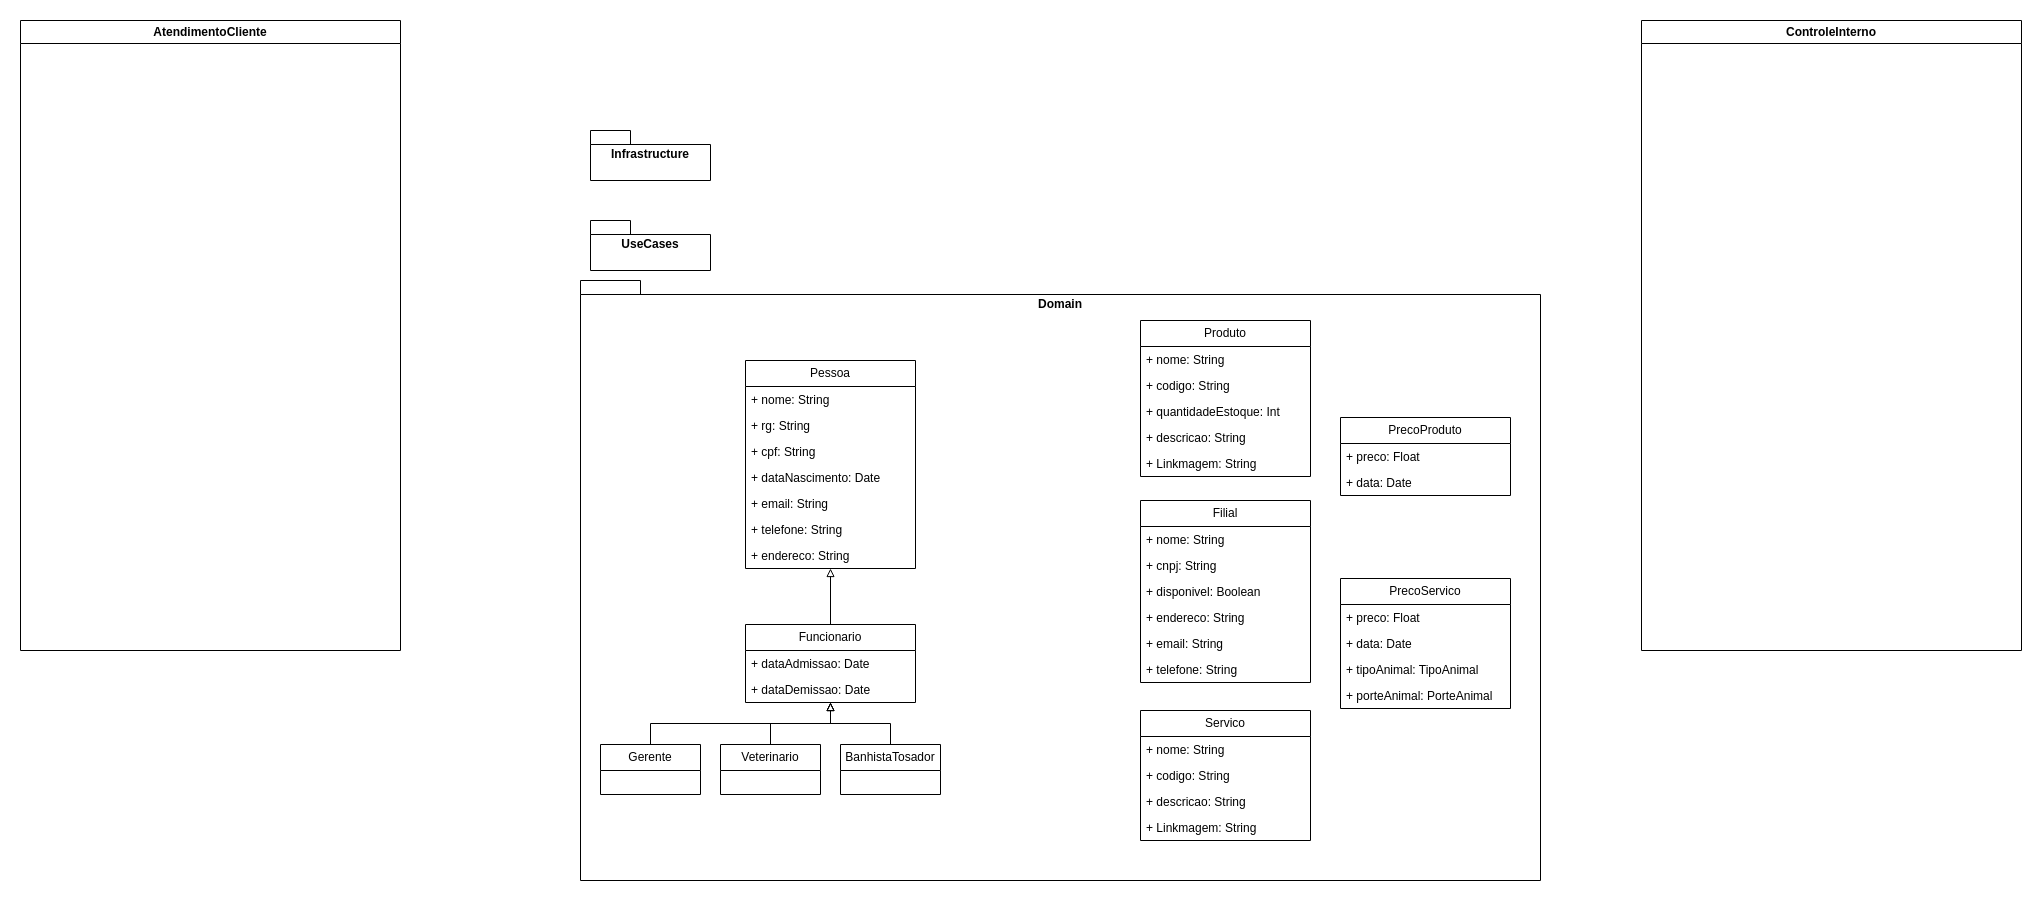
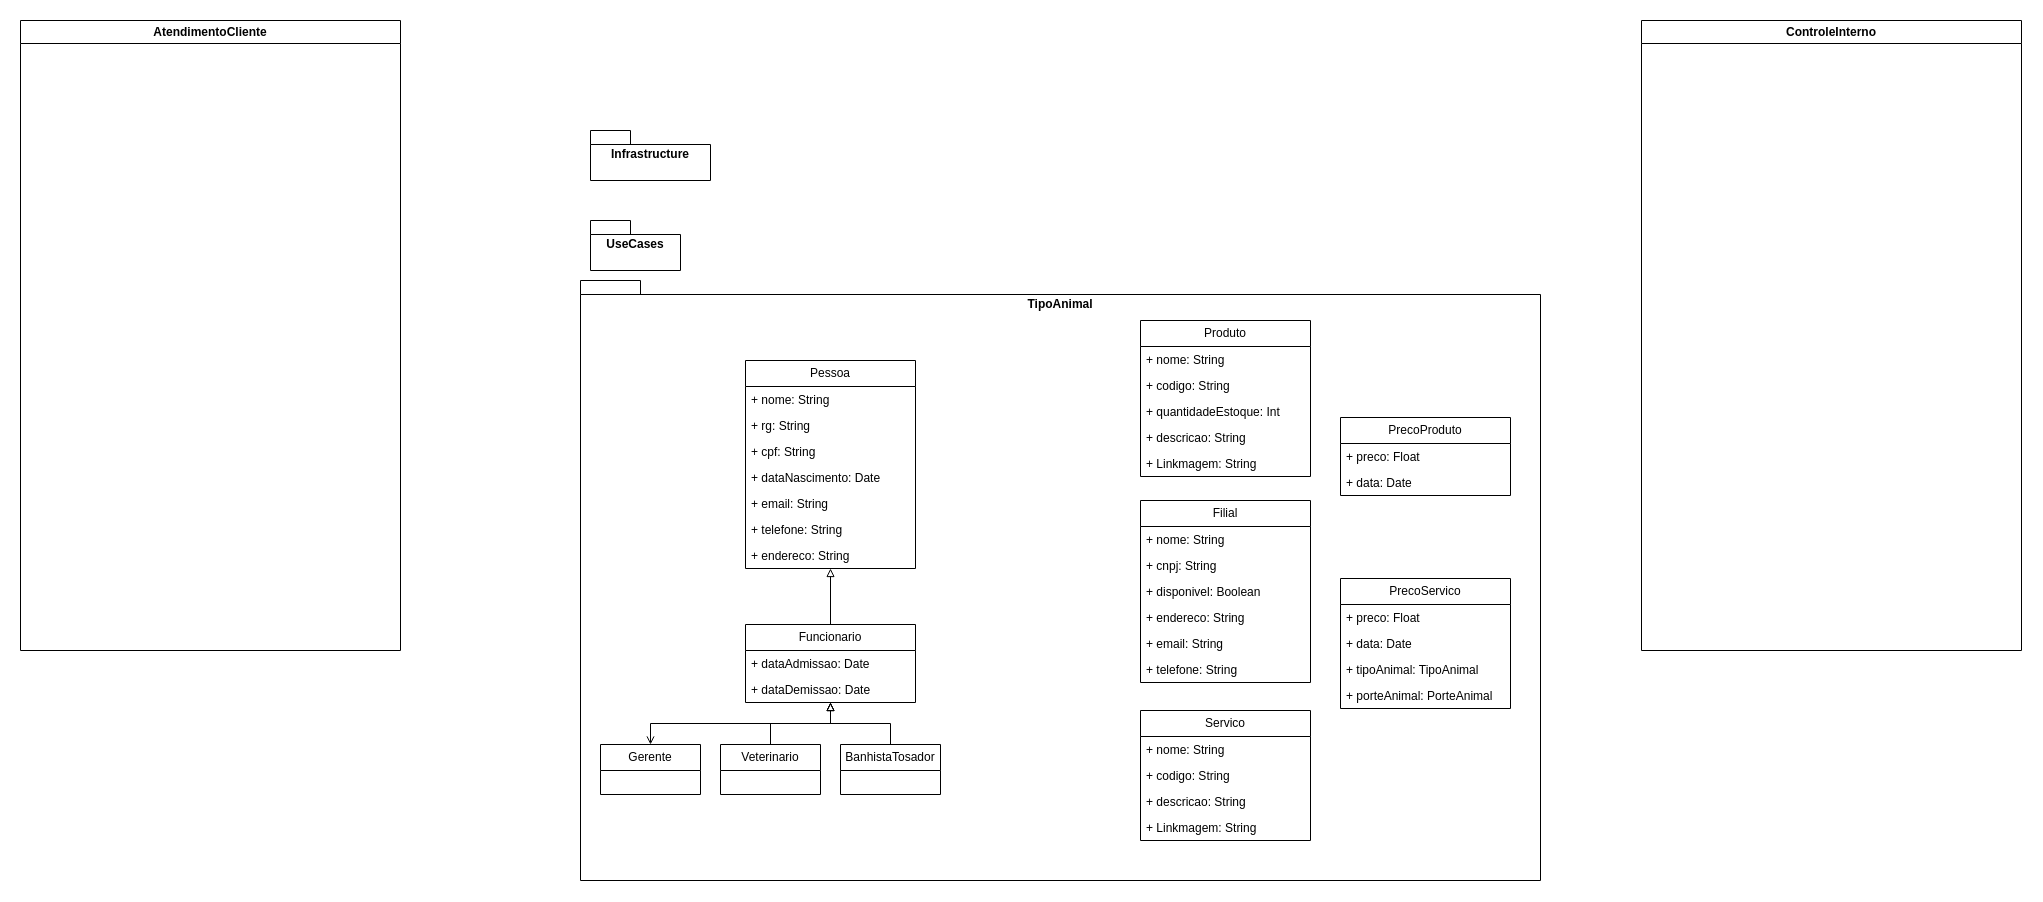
node "UseCases": size 120x50 -> 90x50
node "Domain": label "Domain" -> "TipoAnimal"
edge "Gerente" -> "Funcionario": arrowhead none -> open
